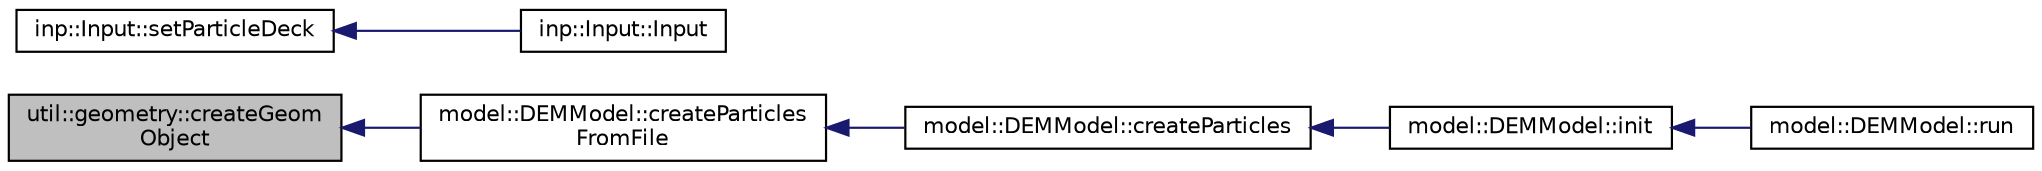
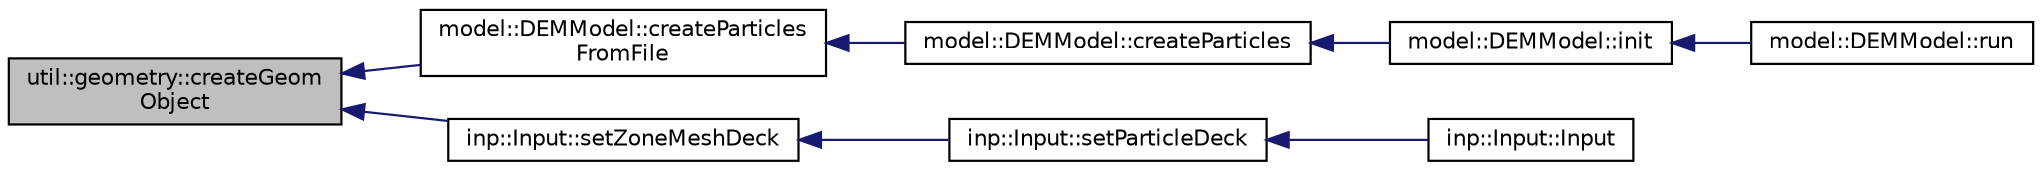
node "inp::Input::setZoneMeshDeck": added
